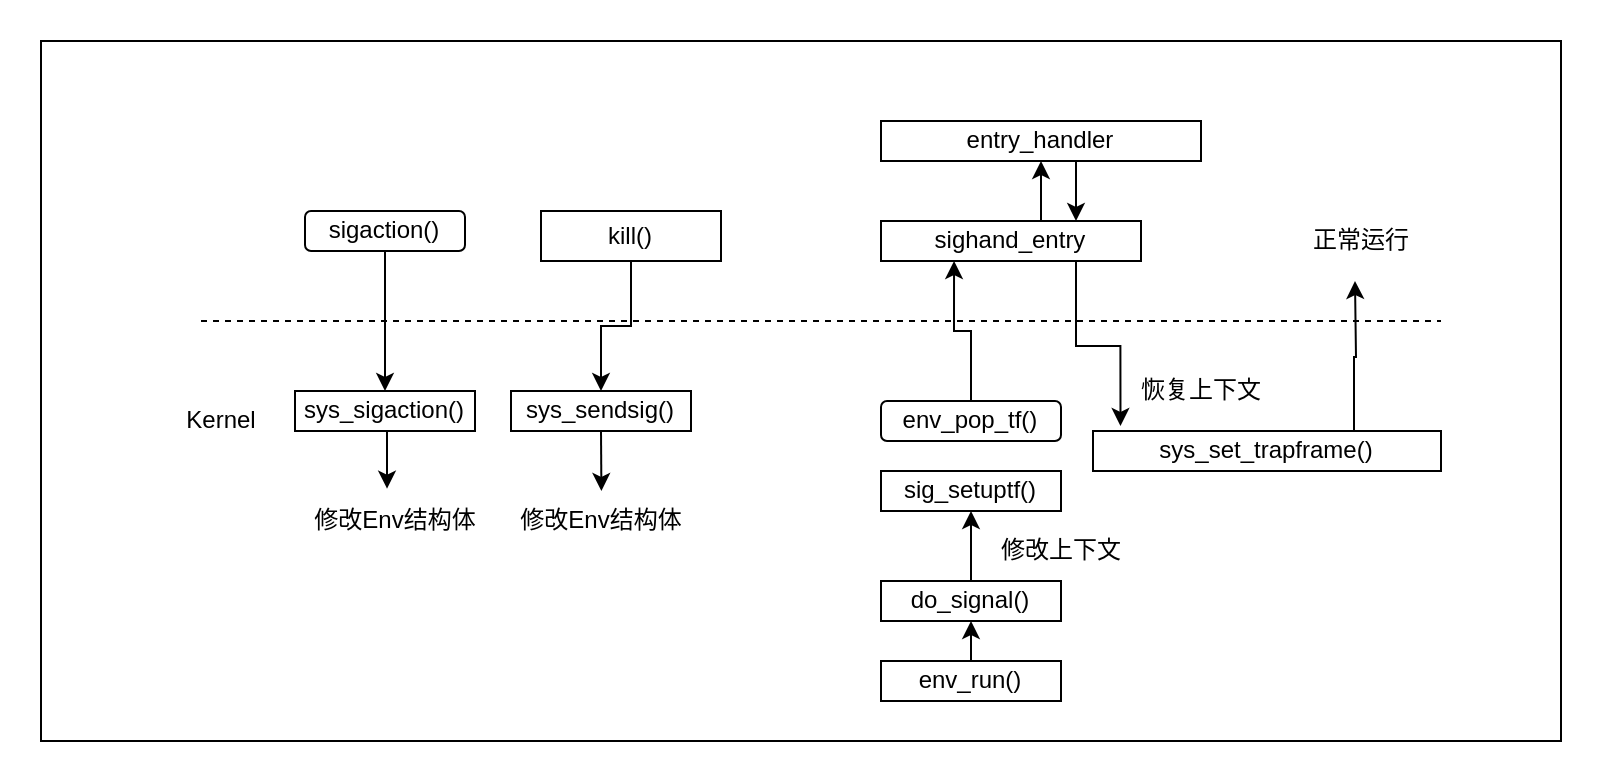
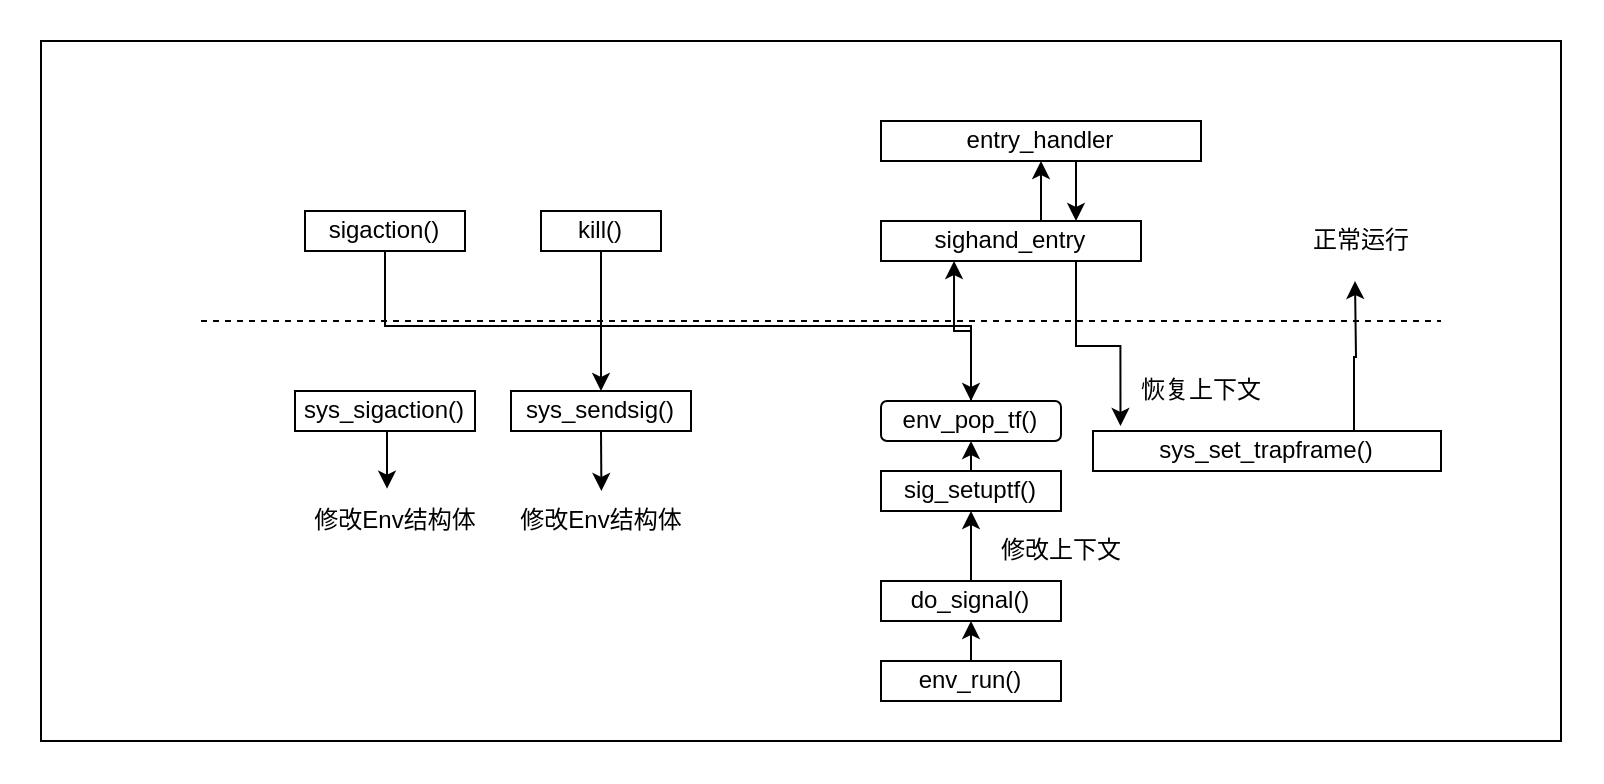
node "sigaction()": shape rounded rectangle -> rectangle
node "kill()": size 180x50 -> 120x40
edge "sigaction()" -> "sys_sigaction()": now "sigaction()" -> "env_pop_tf()"
node "Kernel": removed
edge "sig_setuptf()" -> "env_pop_tf()": added
